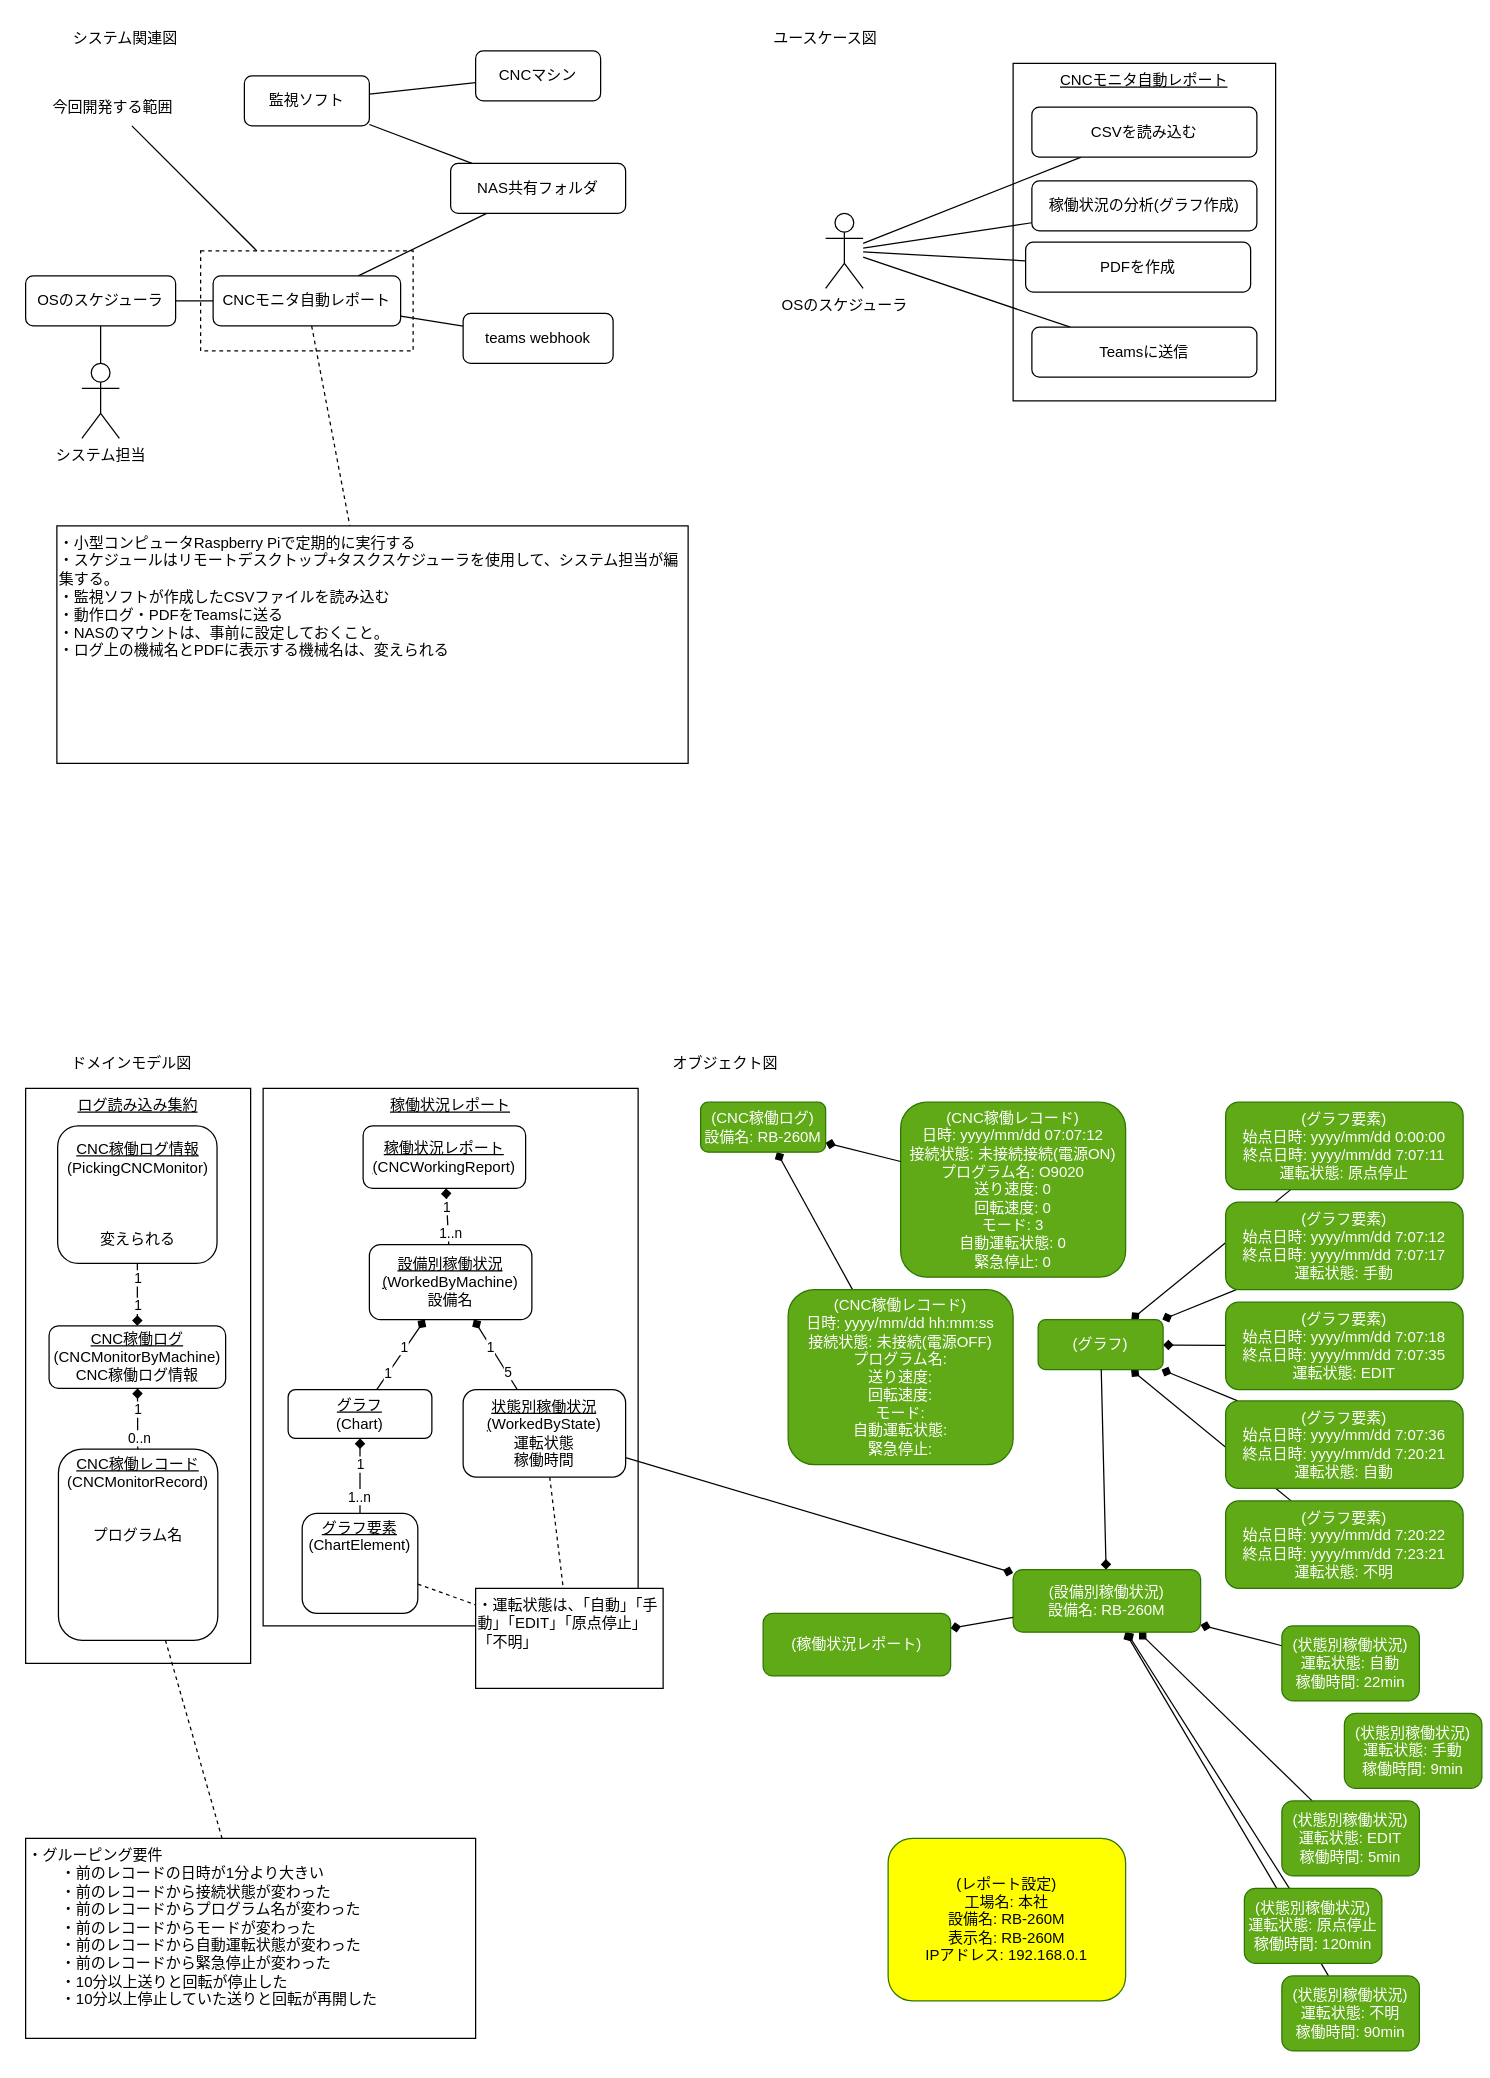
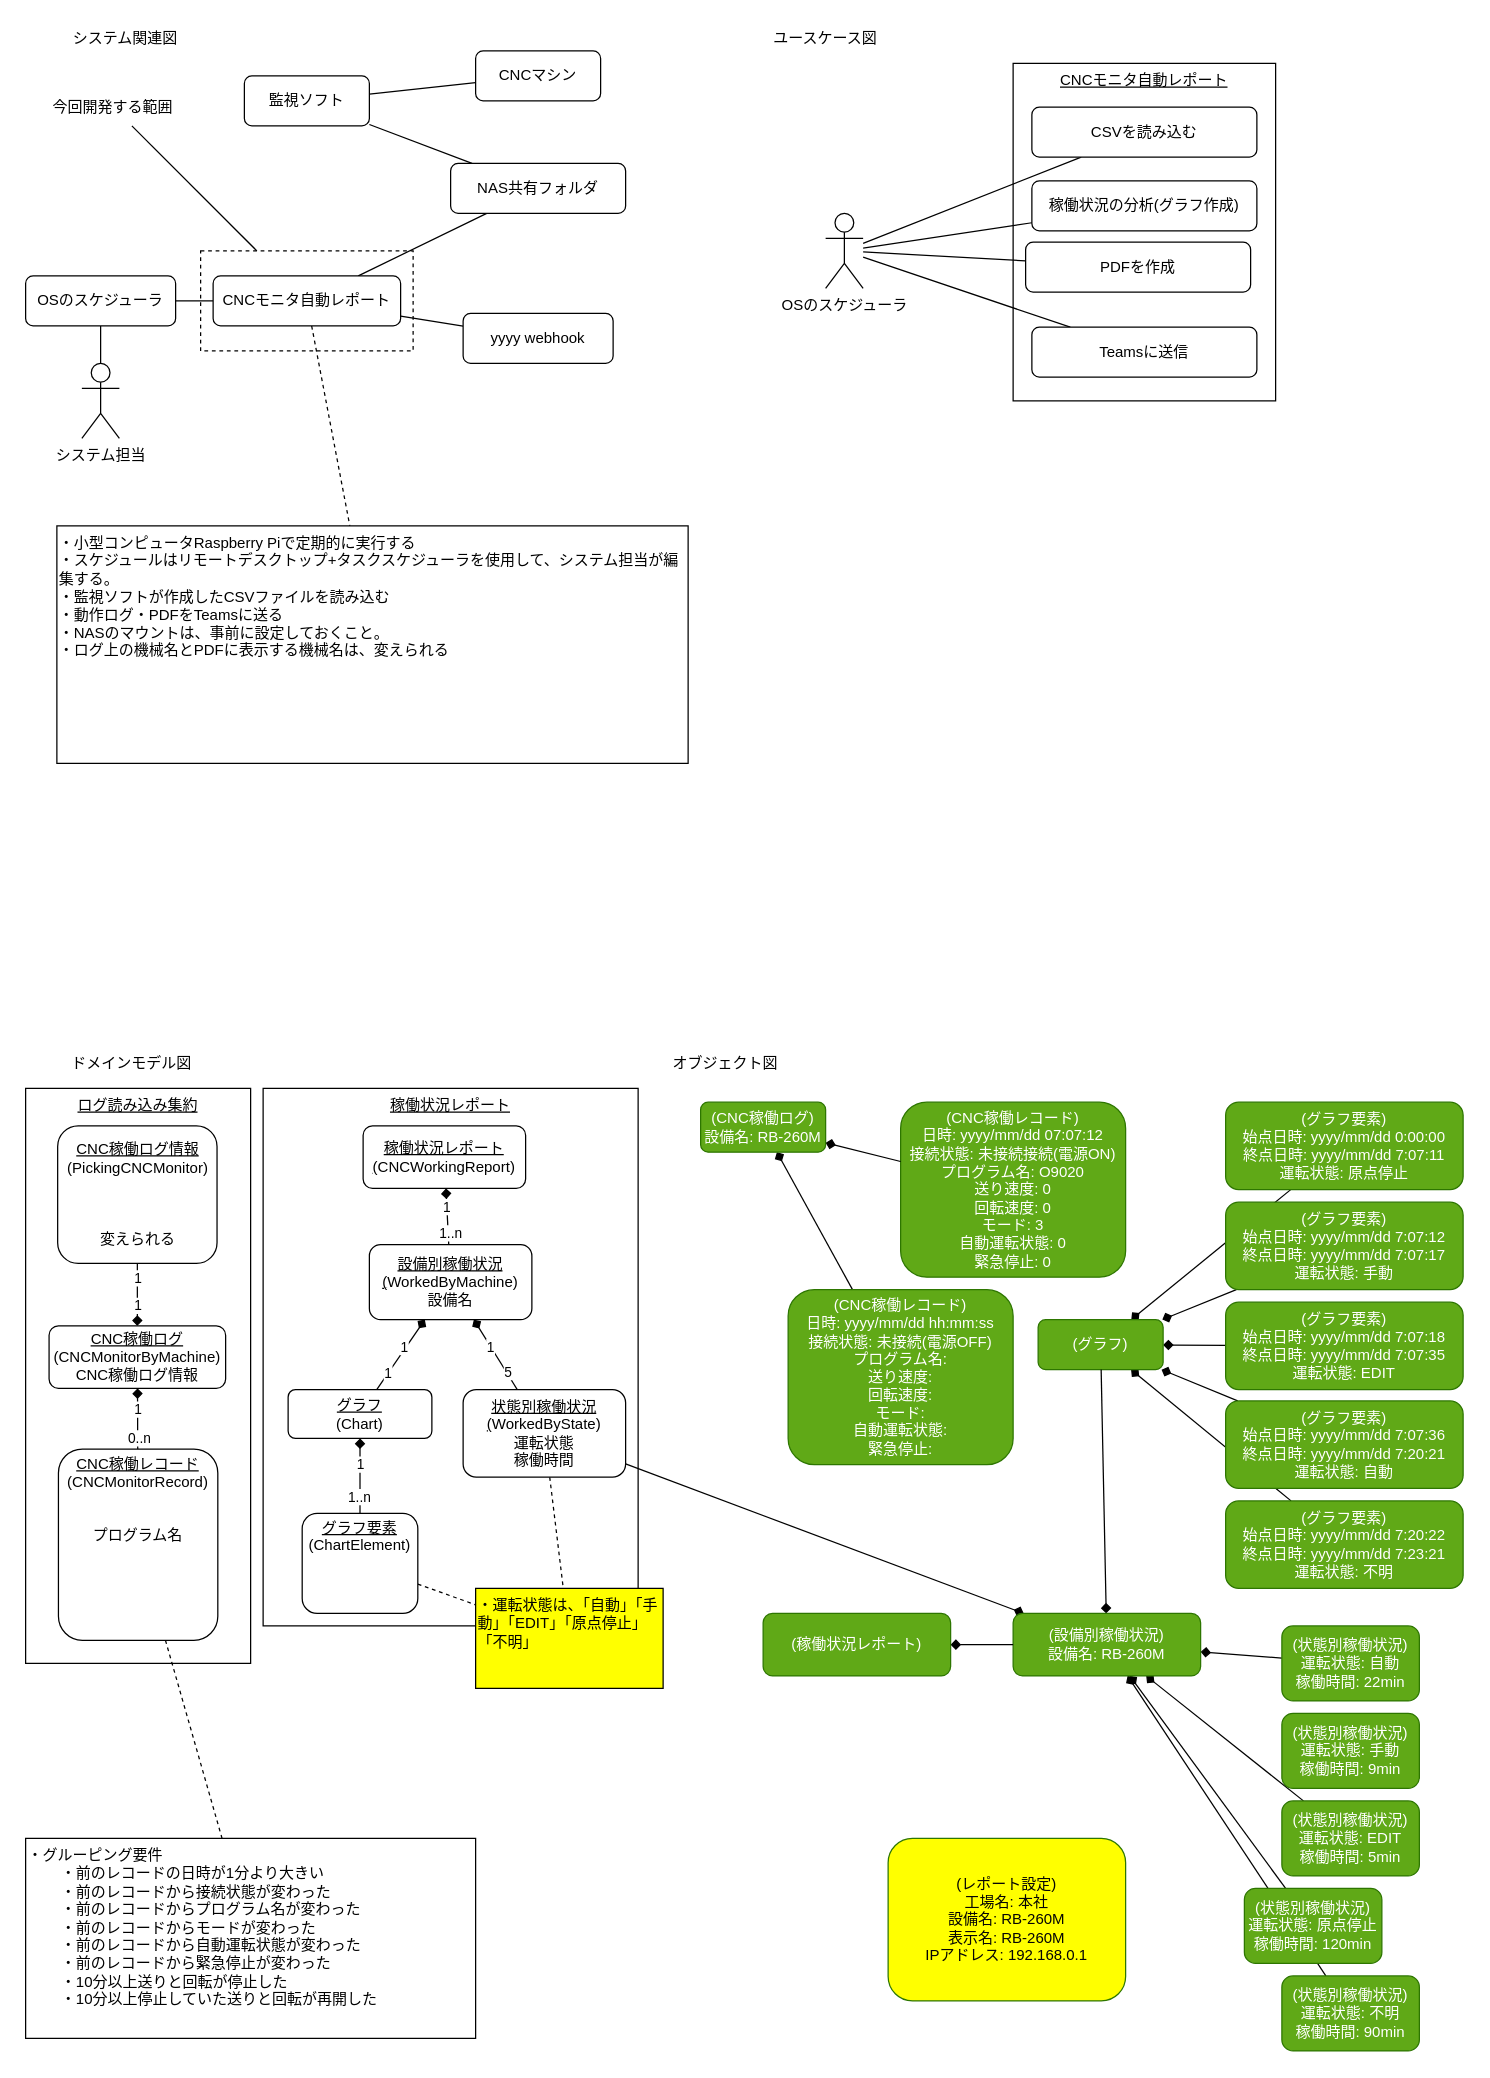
node "teams webhook": label "teams webhook" -> "yyyy webhook"
node "(設備別稼働状況) 設備名: RB-260M": moved (1107, 1601) -> (1107, 1644)
node "・運転状態は、「自動」「手動」「EDIT」「原点停止」「不明」": fillcolor #ffffff -> #ffff00
node "(状態別稼働状況) 運転状態: 手動 稼働時間: 9min": moved (1413, 1751) -> (1351, 1751)
